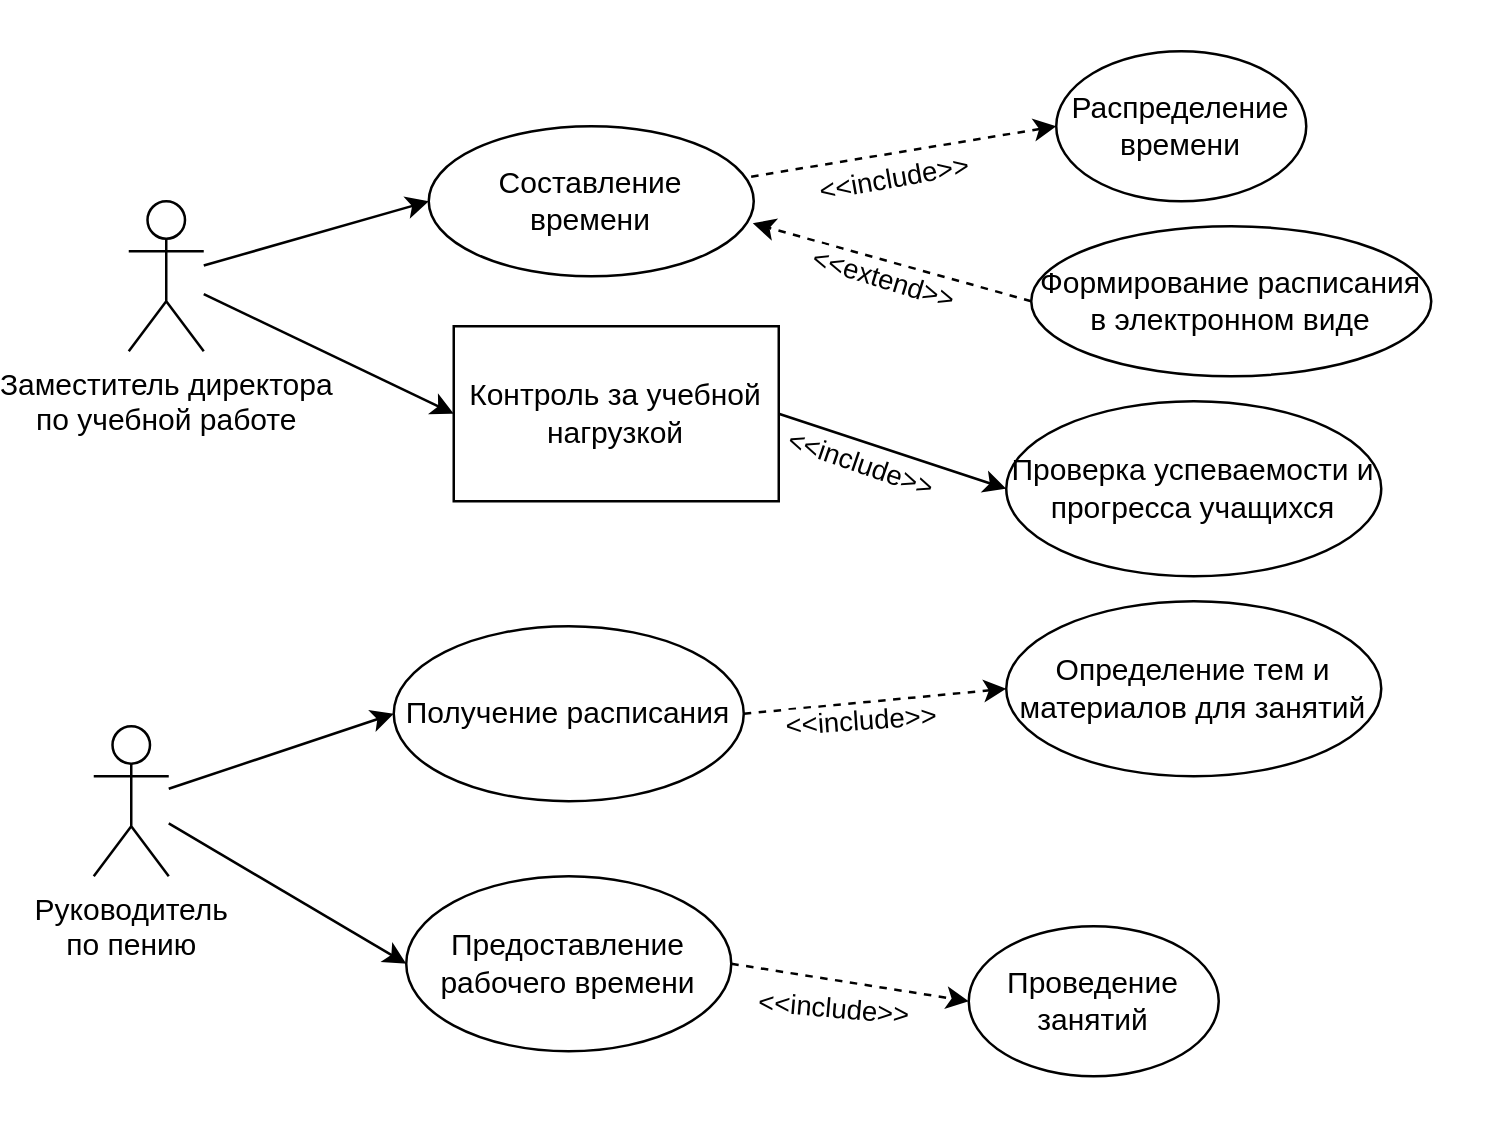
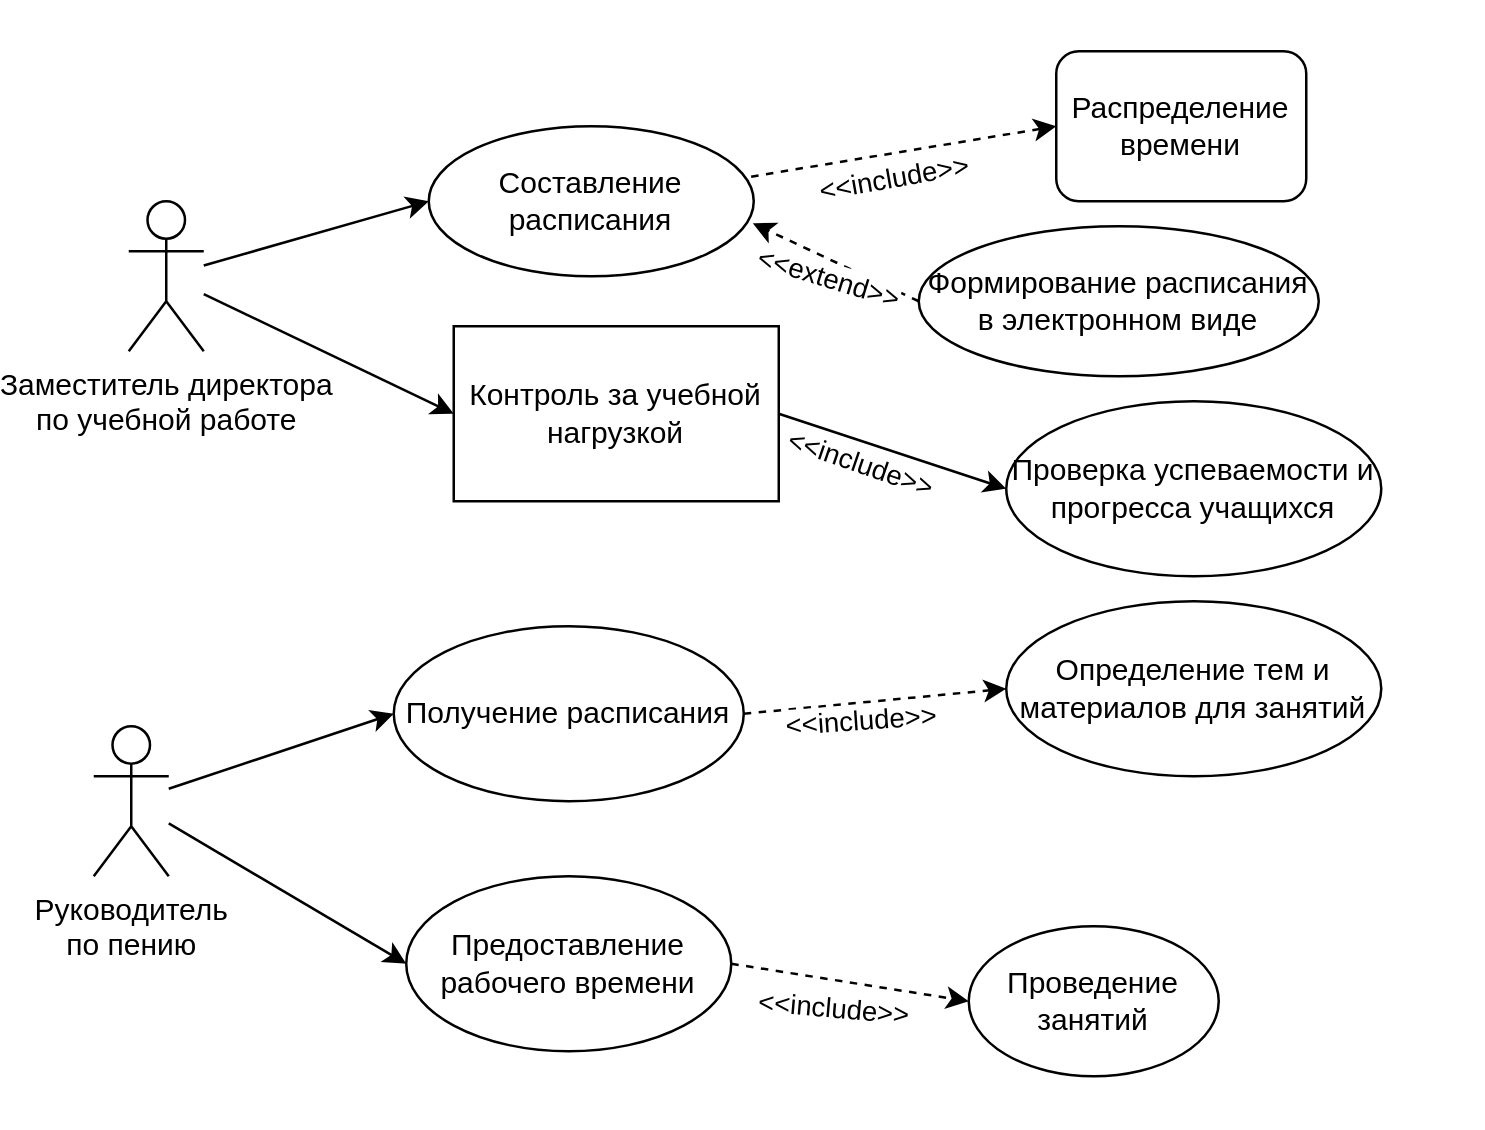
node "Распределение времени": shape ellipse -> rounded rectangle
node "Составление времени": label "Составление времени" -> "Составление расписания"
node "Формирование расписания в электронном виде": moved (1231, 301) -> (1119, 301)
